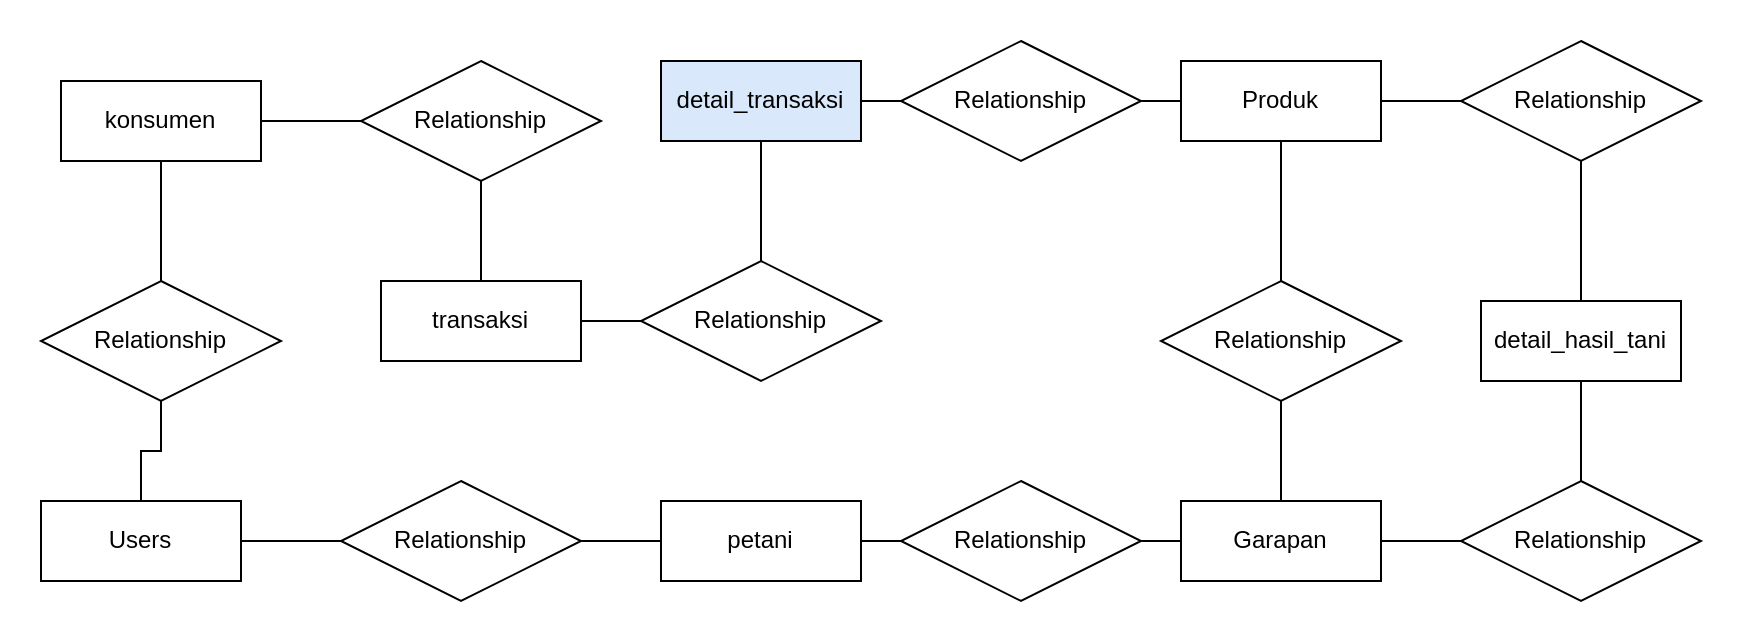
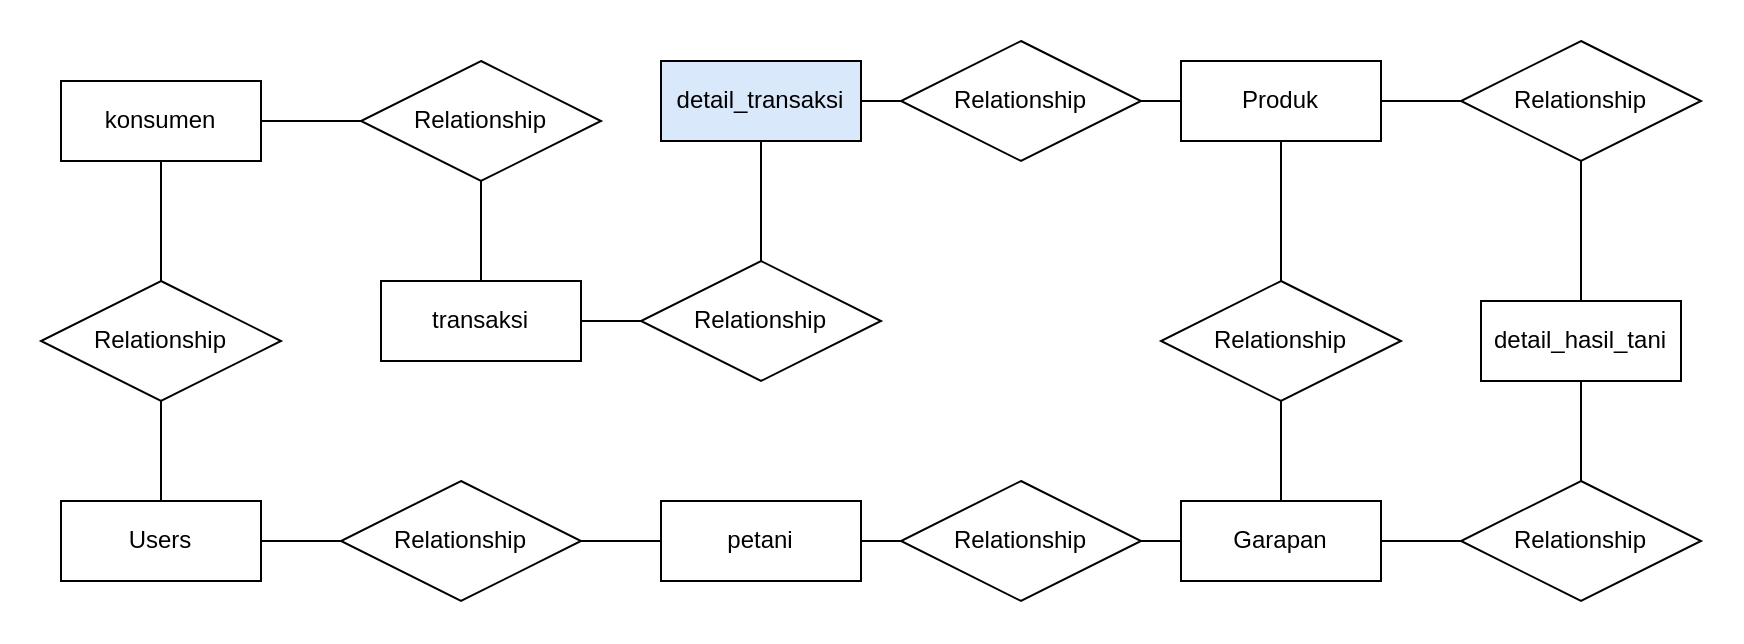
node "Users": moved (141, 541) -> (161, 541)
